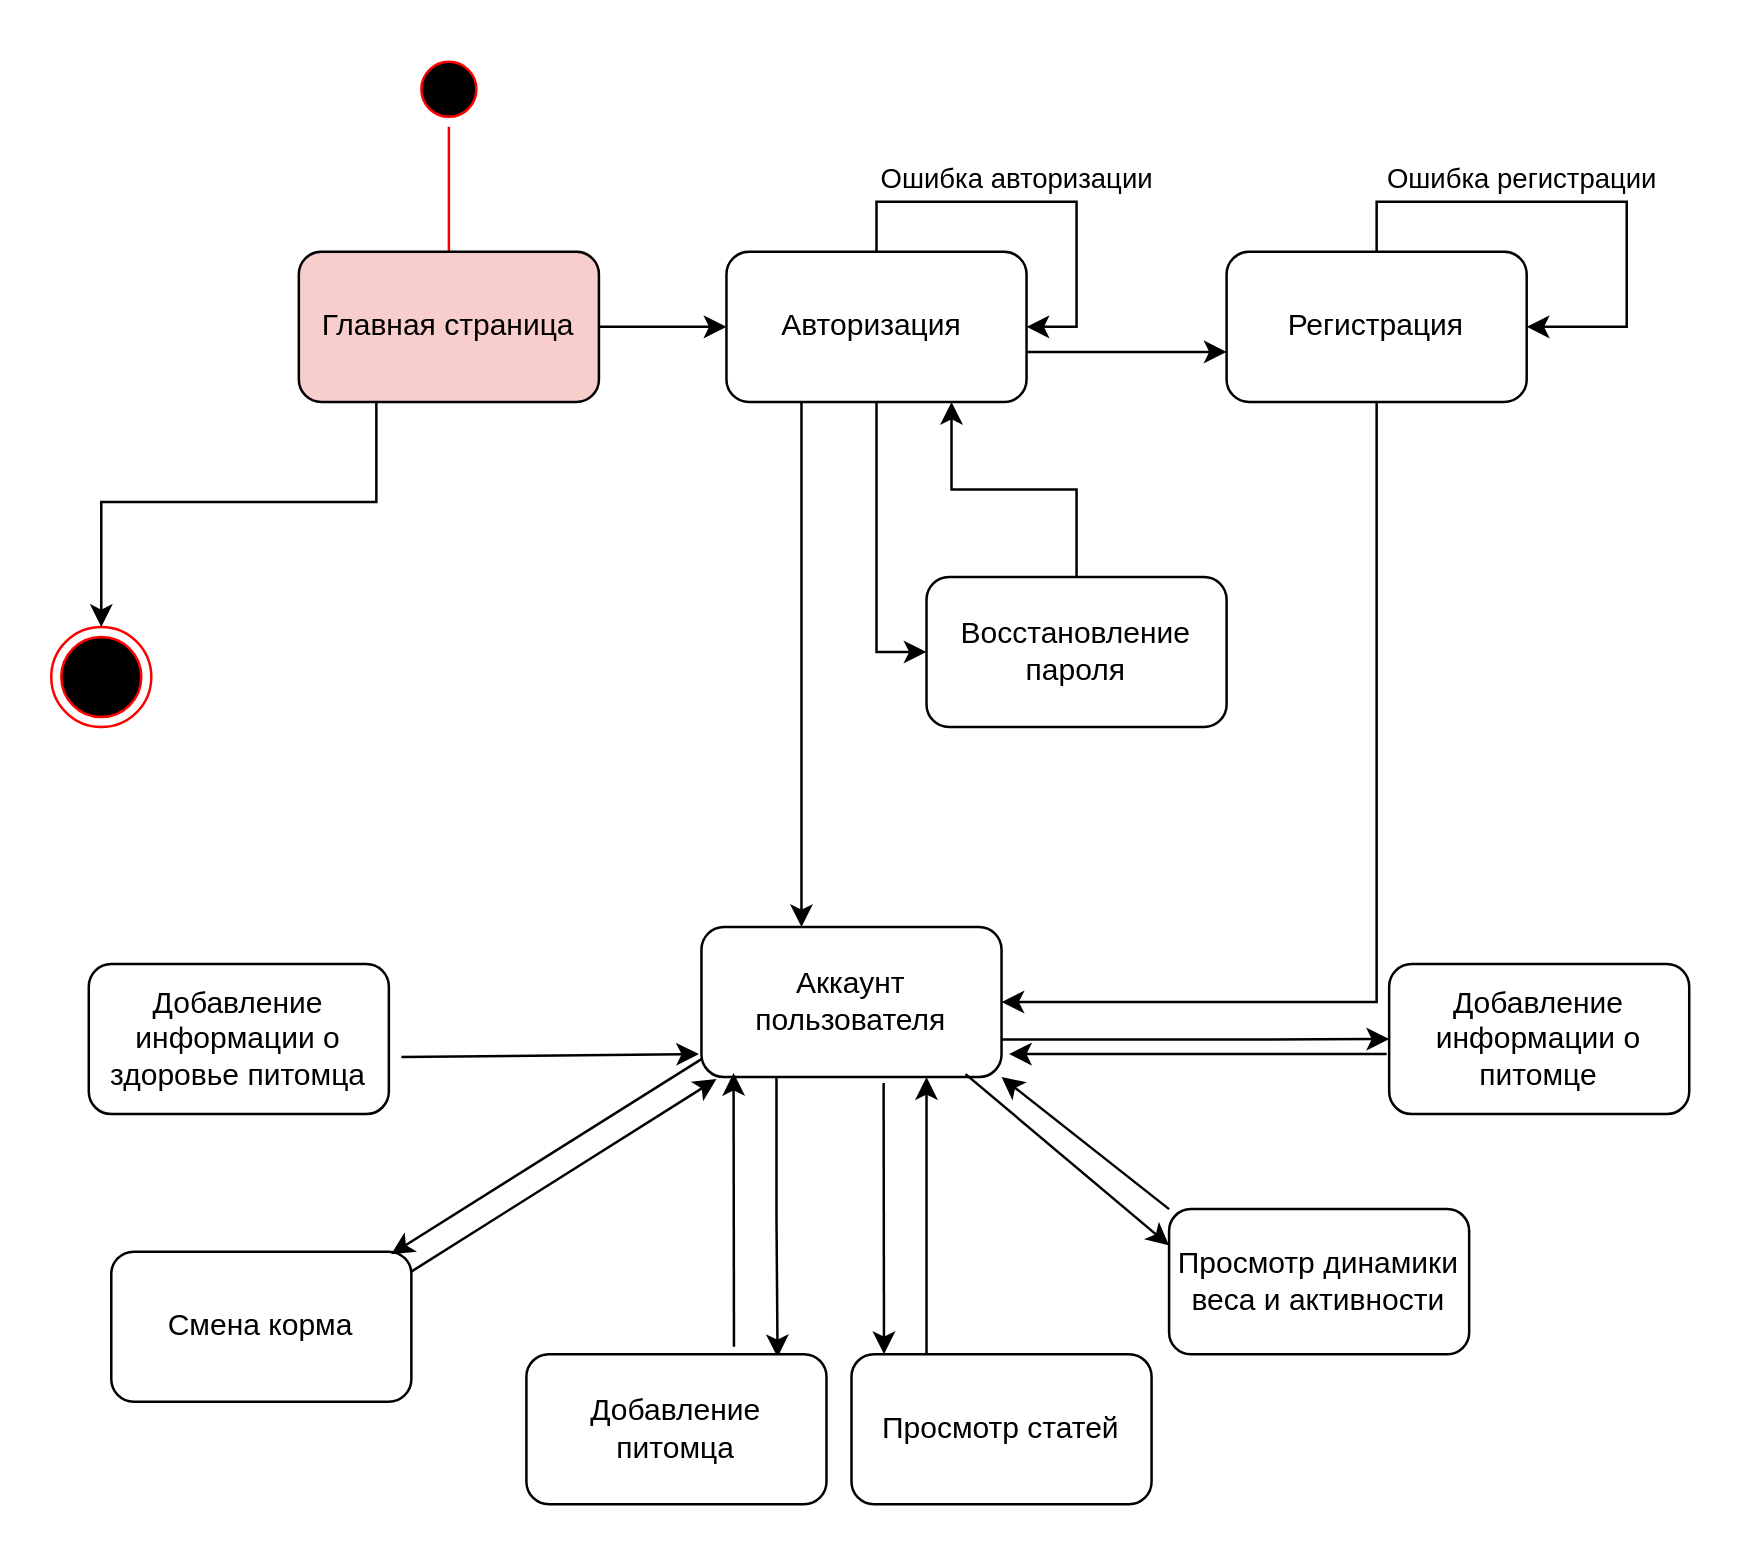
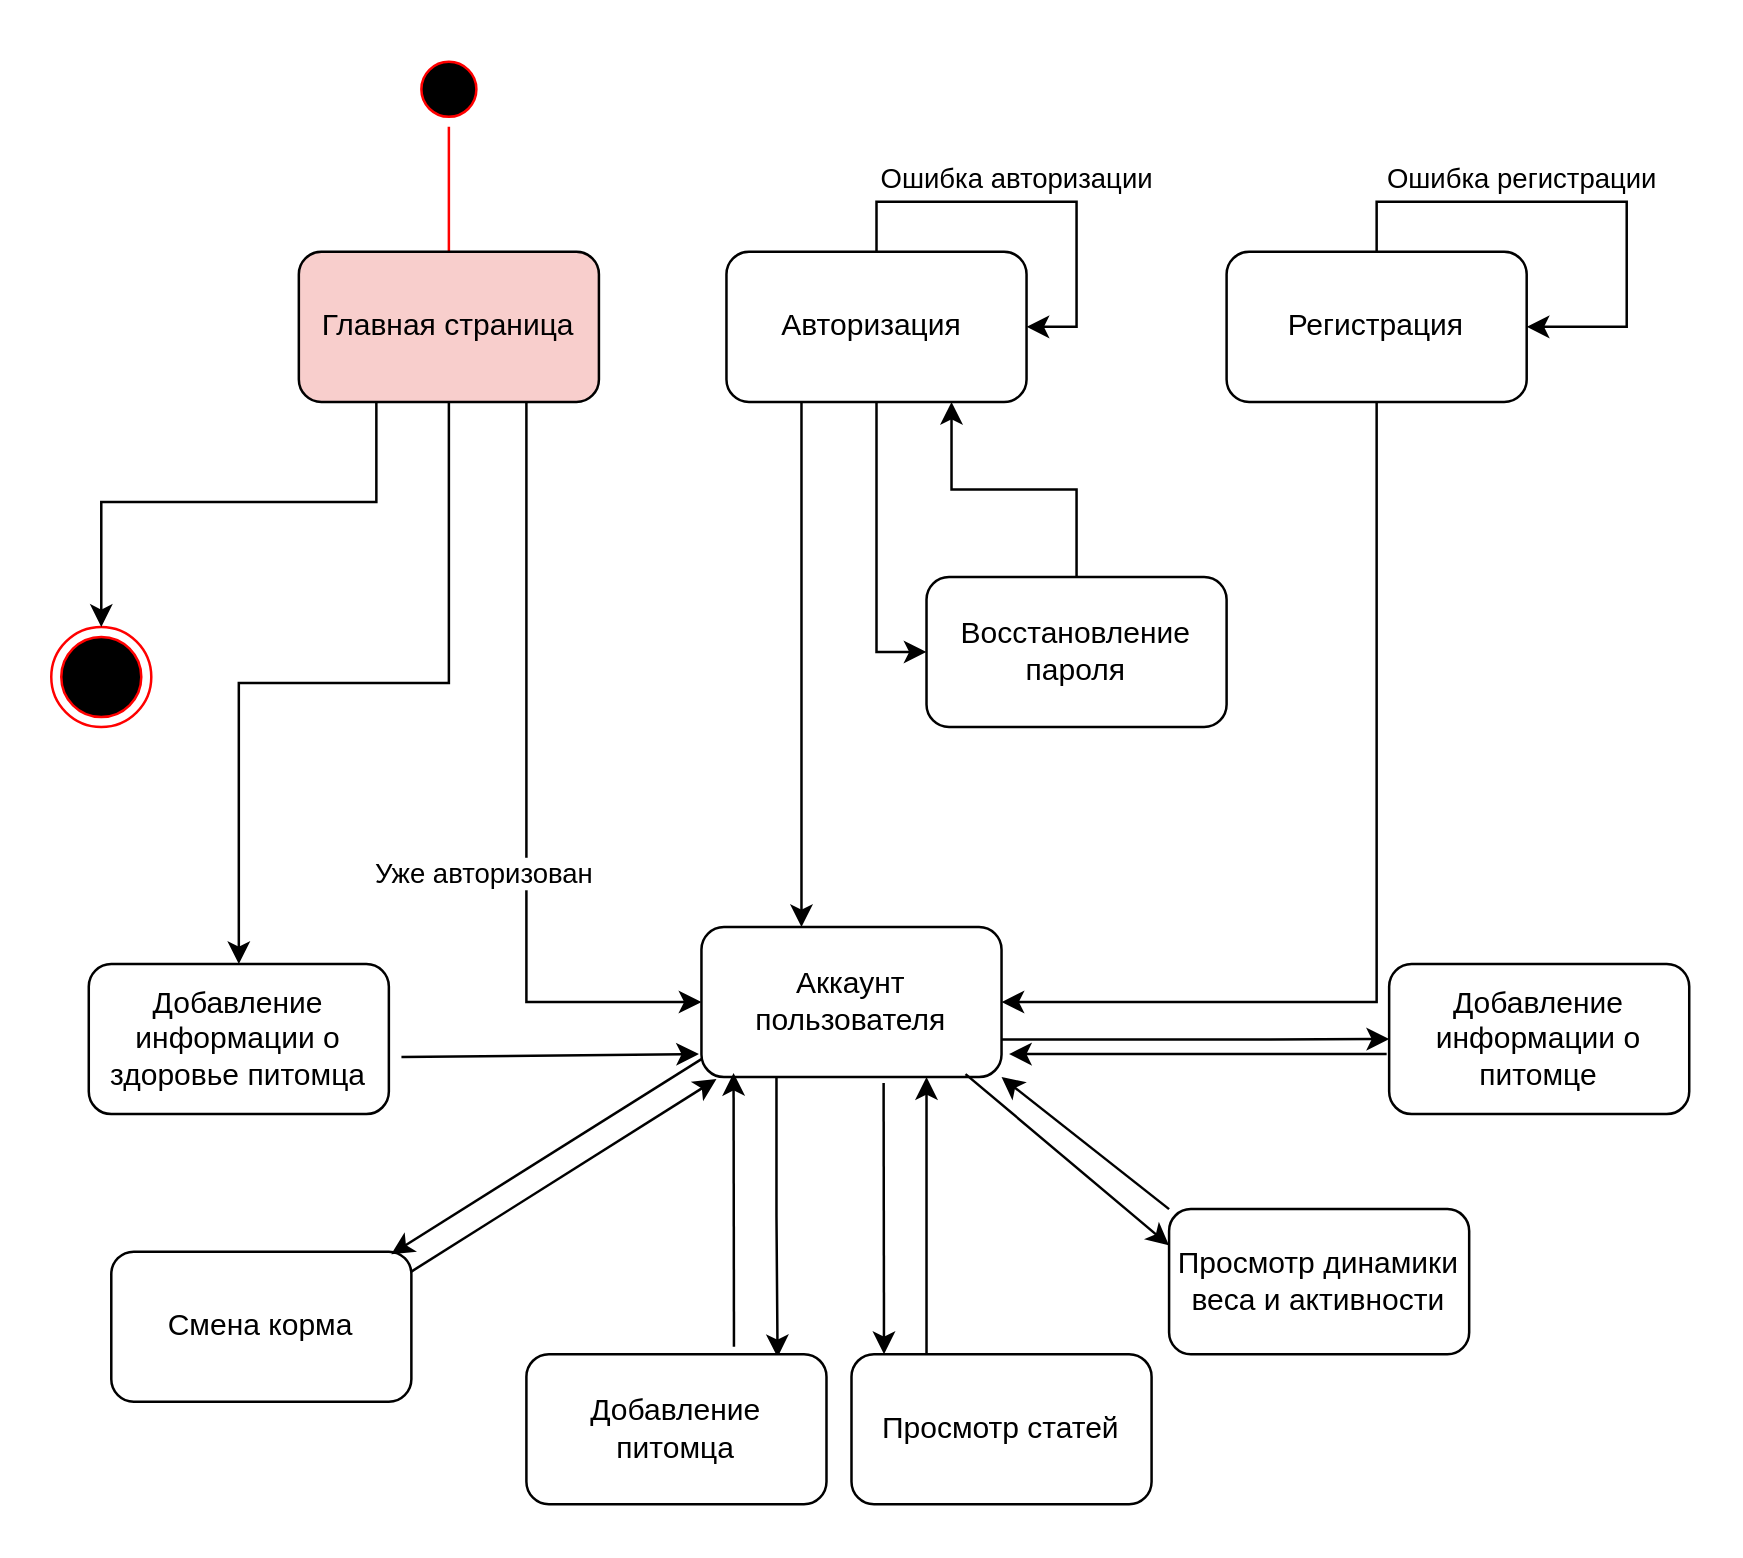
edge "Главная страница" -> "Авторизация": now "Главная страница" -> "Добавление информации о здоровье питомца"
edge "Авторизация" -> "Регистрация": removed
edge "Главная страница" -> "Аккаунт пользователя": added, label "Уже авторизован"
